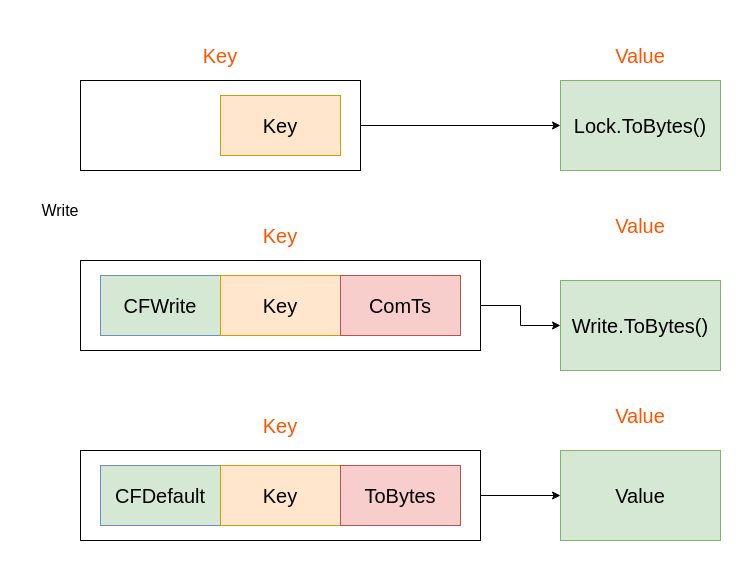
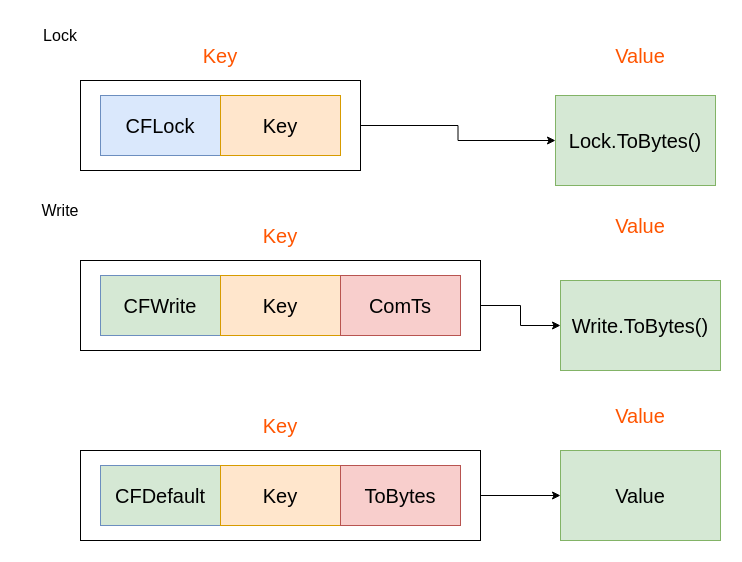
node "Lock": added
node "CFLock": added
node "Lock.ToBytes()": moved (641, 126) -> (636, 141)
